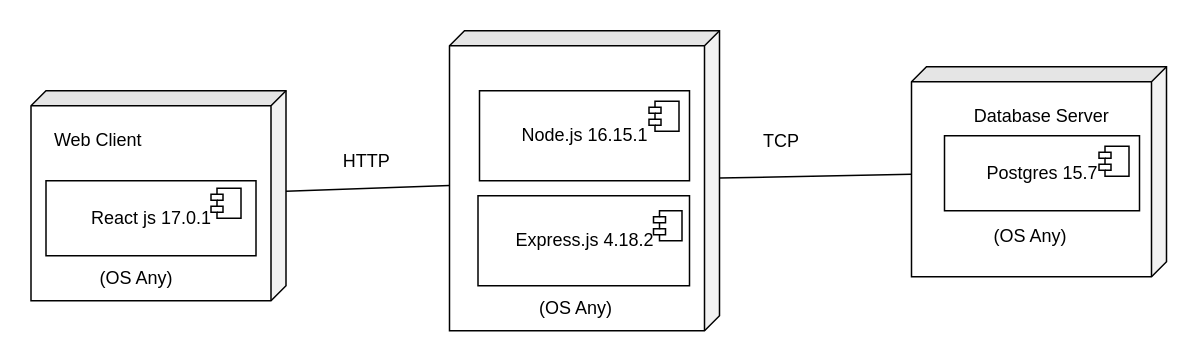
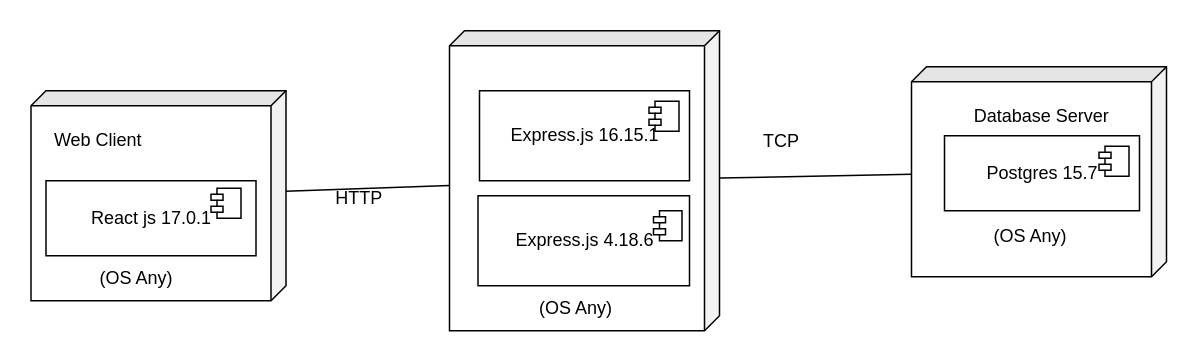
node "Node.js 16.15.1": label "Node.js 16.15.1" -> "Express.js 16.15.1"
node "HTTP": moved (367, 161) -> (359, 199)
node "Express.js 4.18.2": label "Express.js 4.18.2" -> "Express.js 4.18.6"
